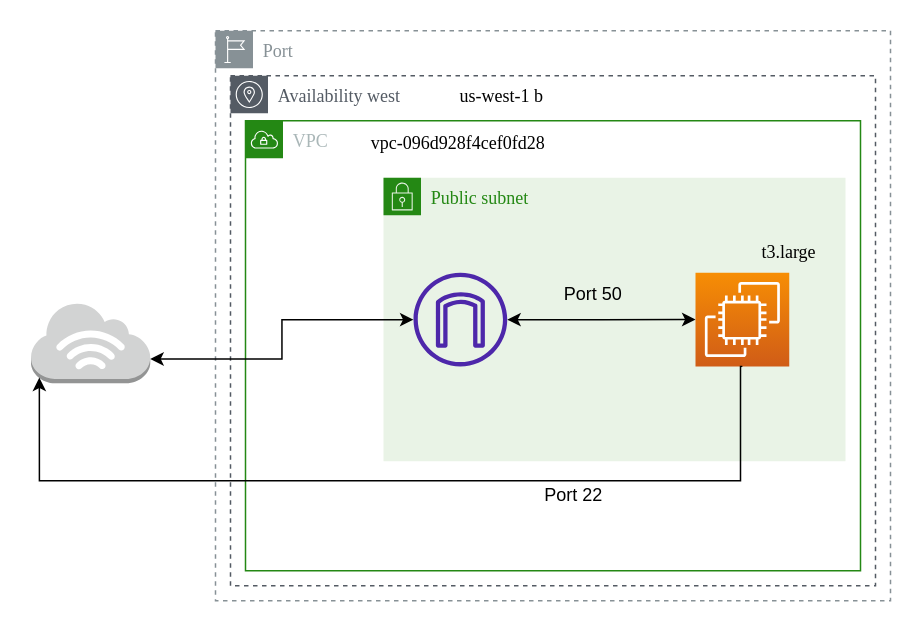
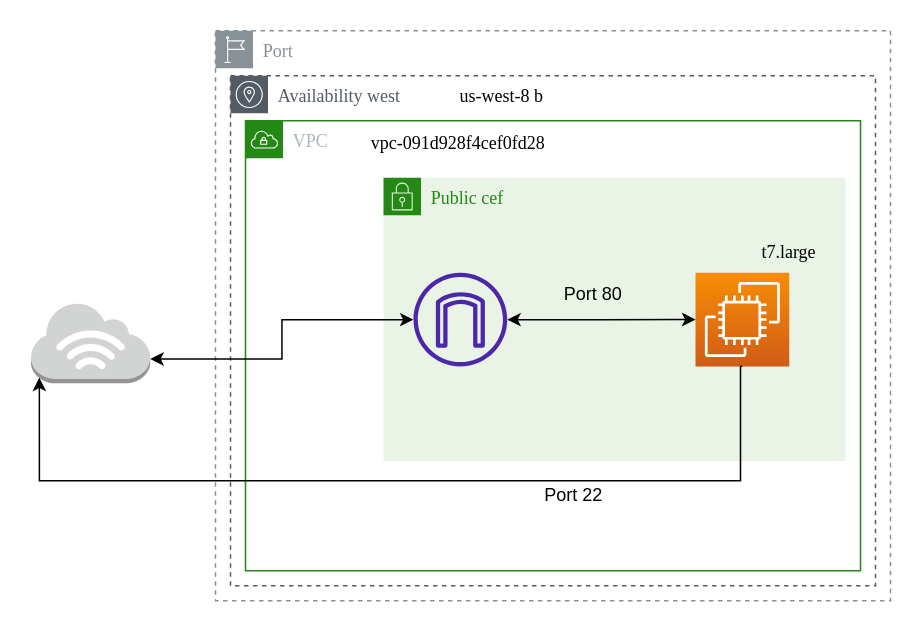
node "us-west-1 b": label "us-west-1 b" -> "us-west-8 b"
node "vpc-096d928f4cef0fd28": label "vpc-096d928f4cef0fd28" -> "vpc-091d928f4cef0fd28"
node "Public subnet": label "Public subnet" -> "Public cef"
node "t3.large": label "t3.large" -> "t7.large"
node "Port 50": label "Port 50" -> "Port 80"
